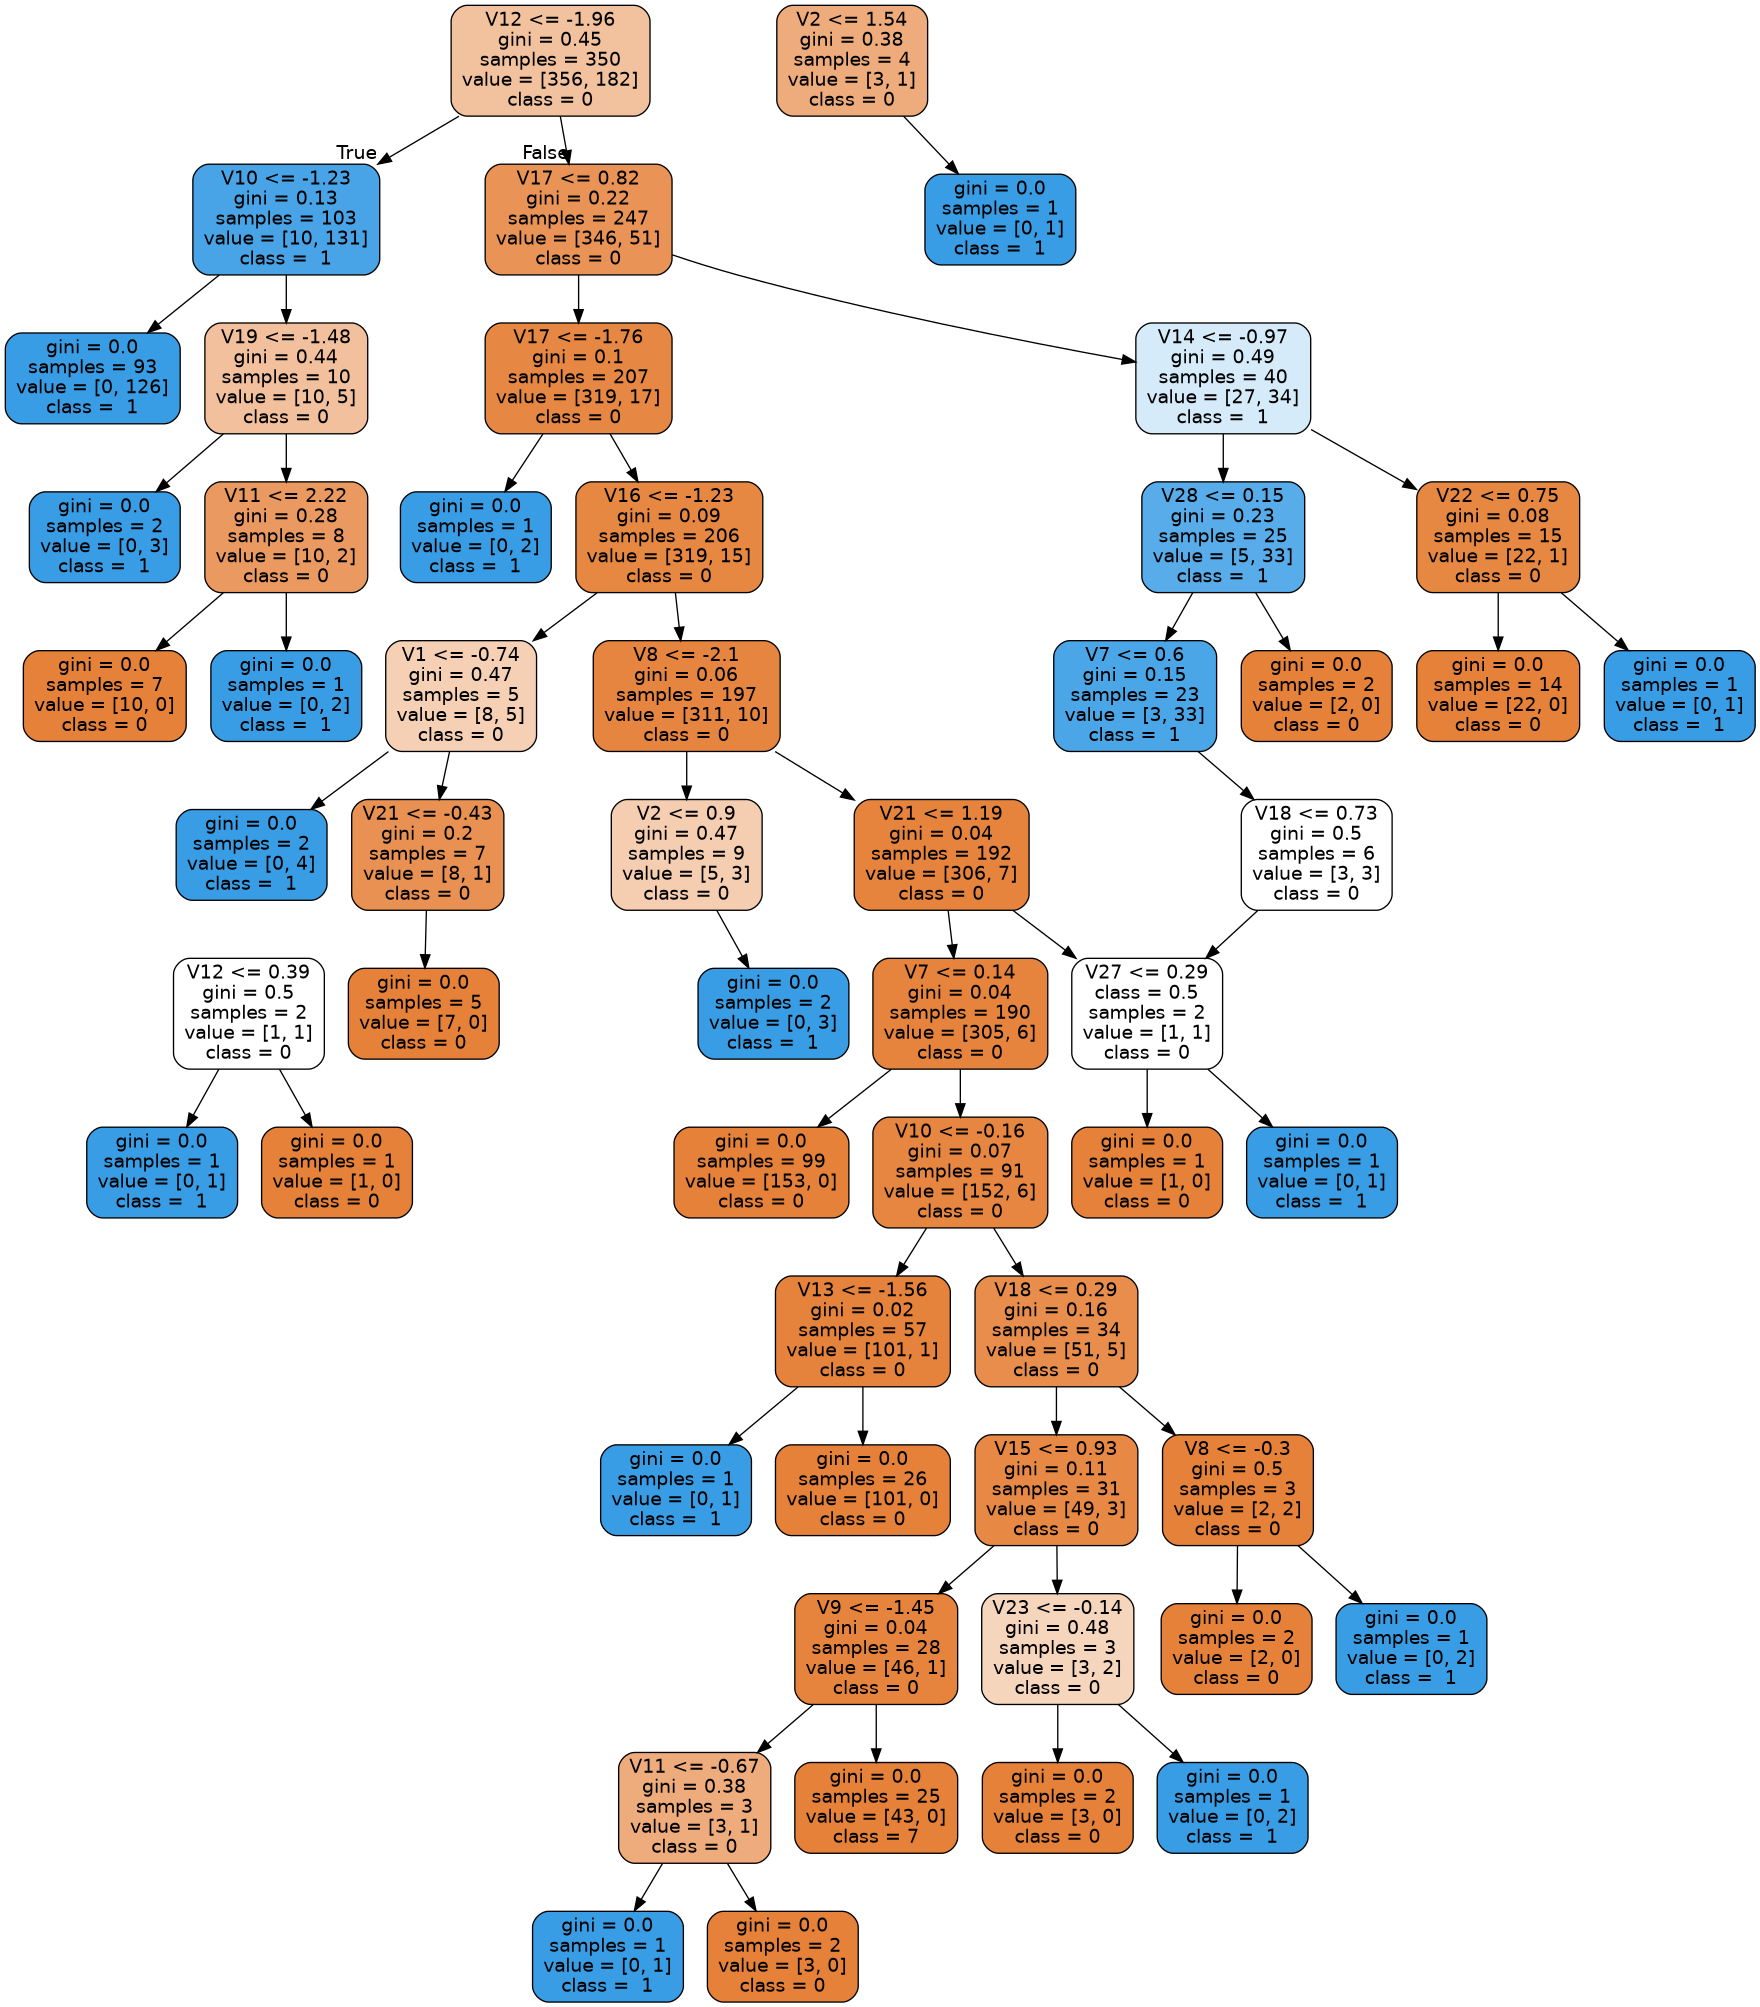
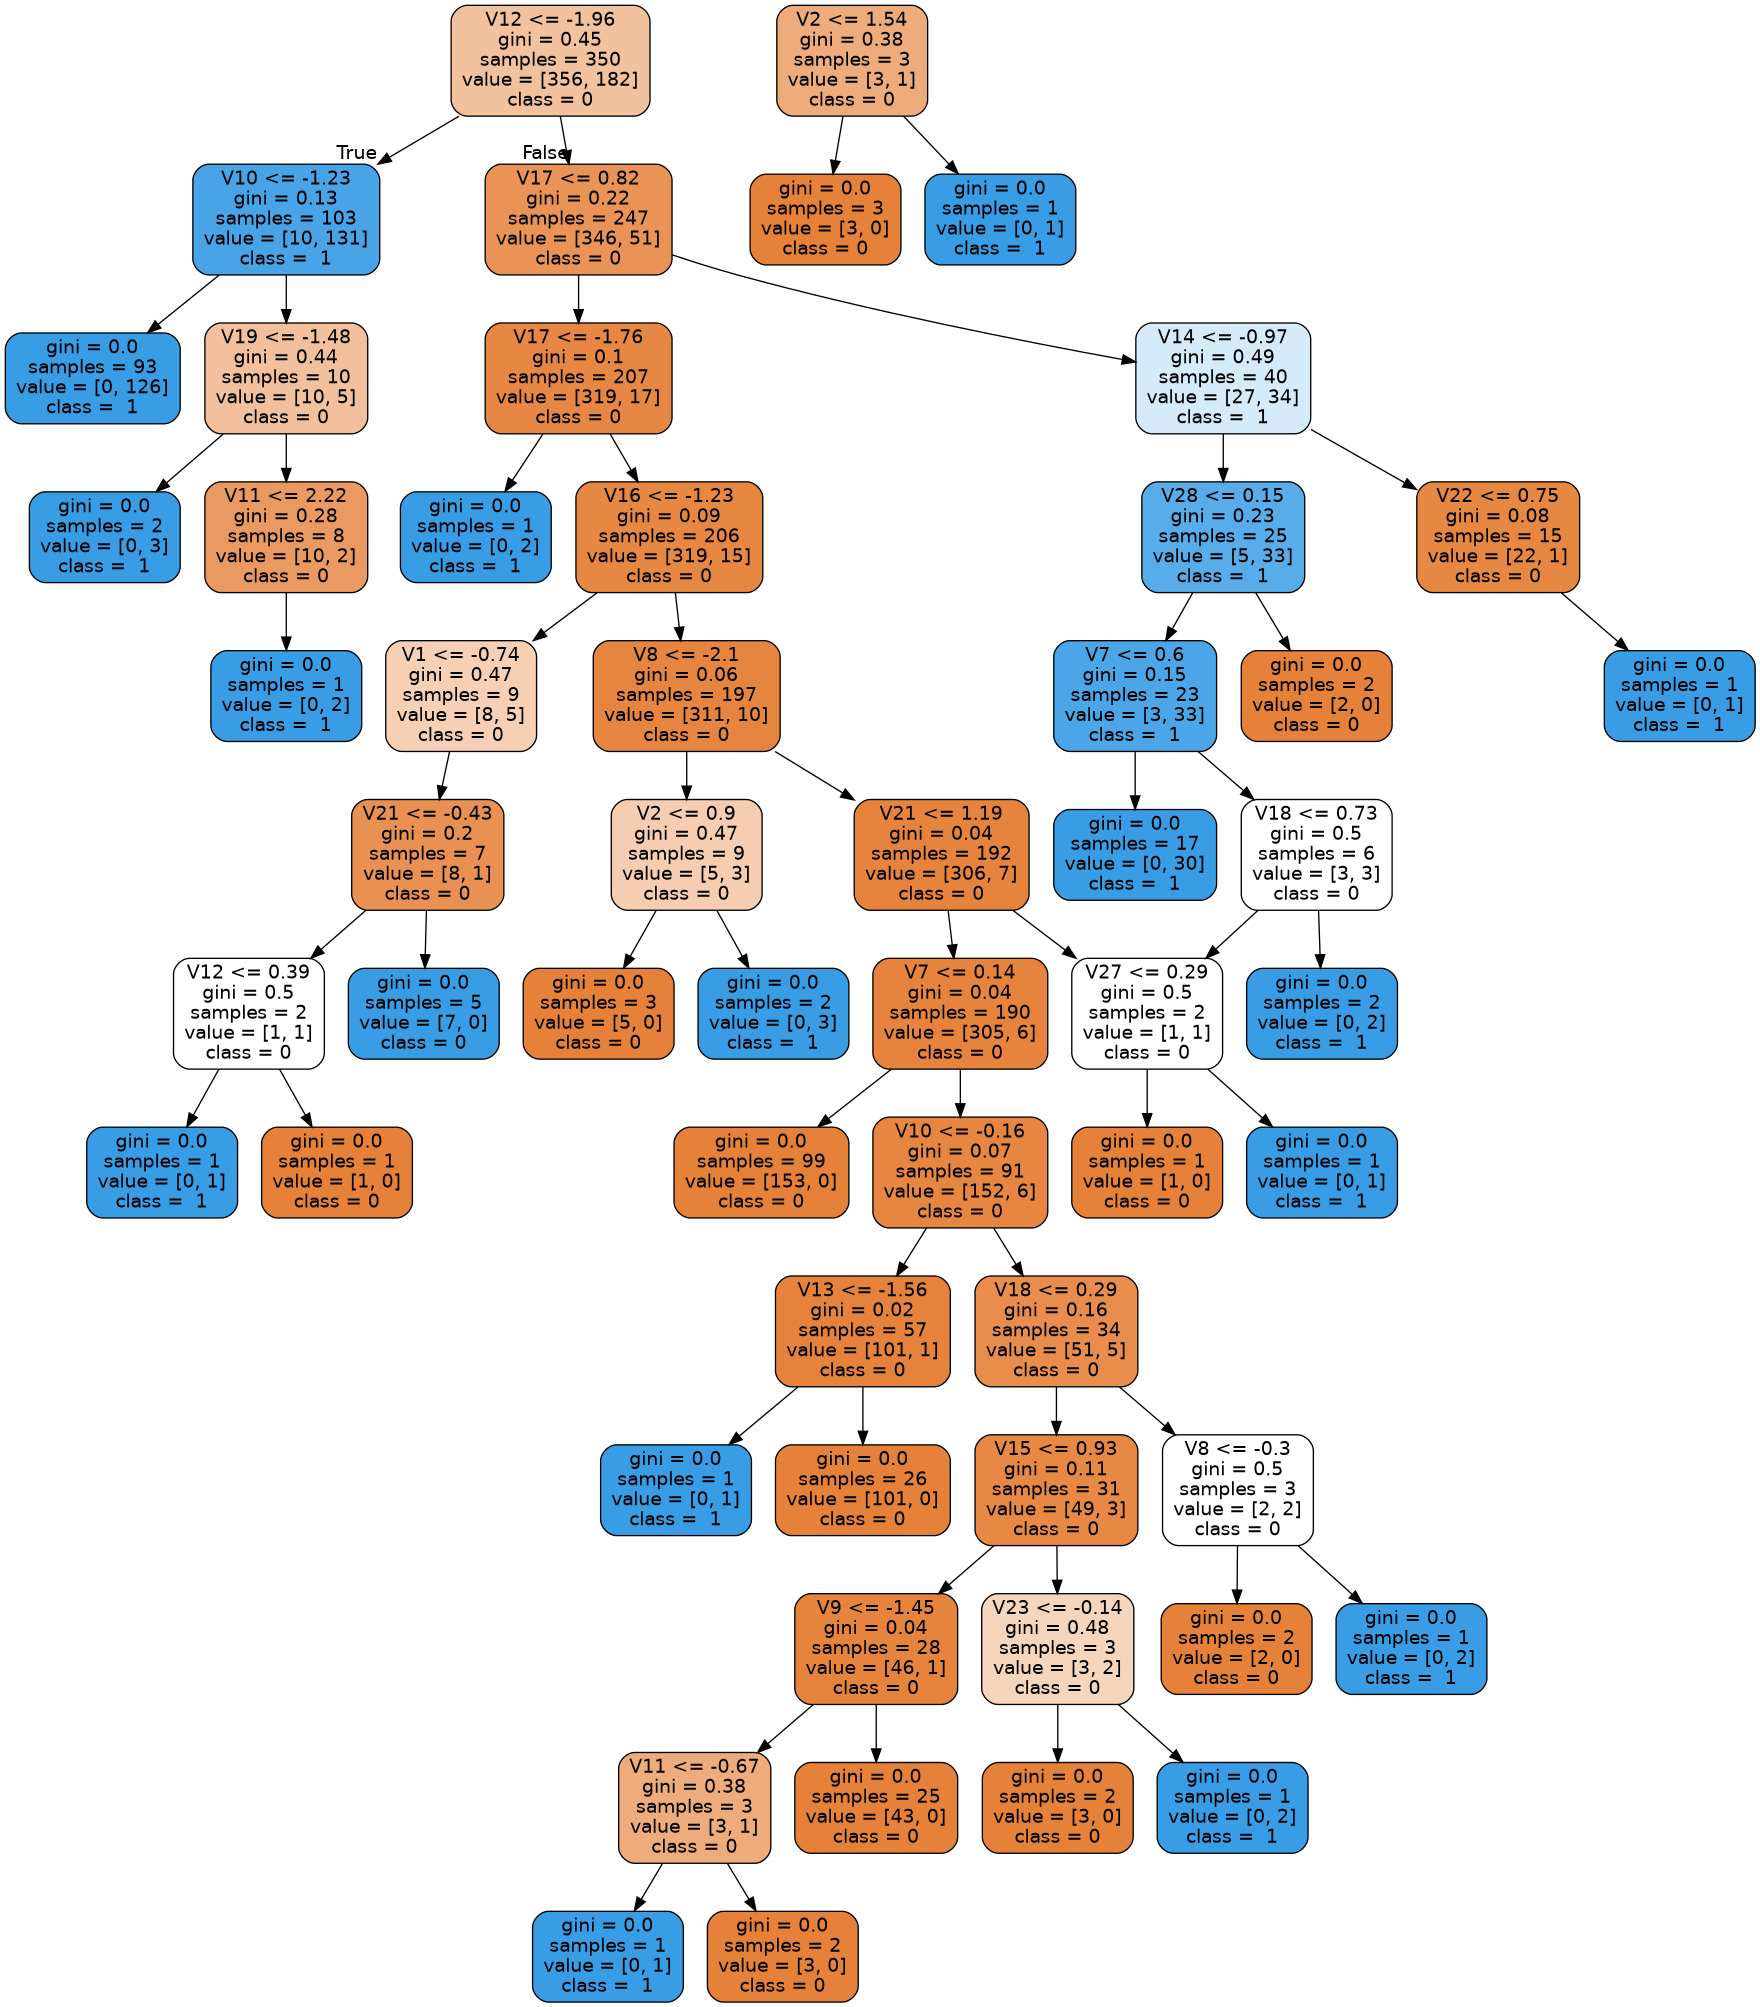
node "V2 <= 1.54 gini = 0.38 samples = 4 value = [3, 1] class = 0": label "V2 <= 1.54 gini = 0.38 samples = 4 value = [3, 1] class = 0" -> "V2 <= 1.54 gini = 0.38 samples = 3 value = [3, 1] class = 0"
node "gini = 0.0 samples = 3 value = [3, 0] class = 0": added
node "gini = 0.0 samples = 7 value = [10, 0] class = 0": removed
node "V1 <= -0.74 gini = 0.47 samples = 5 value = [8, 5] class = 0": label "V1 <= -0.74 gini = 0.47 samples = 5 value = [8, 5] class = 0" -> "V1 <= -0.74 gini = 0.47 samples = 9 value = [8, 5] class = 0"
node "gini = 0.0 samples = 14 value = [22, 0] class = 0": removed
node "gini = 0.0 samples = 2 value = [0, 4] class =  1": removed
node "gini = 0.0 samples = 17 value = [0, 30] class =  1": added
edge "V21 <= -0.43 gini = 0.2 samples = 7 value = [8, 1] class = 0" -> "V12 <= 0.39 gini = 0.5 samples = 2 value = [1, 1] class = 0": added
node "gini = 0.0 samples = 5 value = [7, 0] class = 0": fillcolor #e58139 -> #399de5
node "gini = 0.0 samples = 3 value = [5, 0] class = 0": added
node "V27 <= 0.29 class = 0.5 samples = 2 value = [1, 1] class = 0": label "V27 <= 0.29 class = 0.5 samples = 2 value = [1, 1] class = 0" -> "V27 <= 0.29 gini = 0.5 samples = 2 value = [1, 1] class = 0"
node "gini = 0.0 samples = 2 value = [0, 2] class =  1": added
node "V8 <= -0.3 gini = 0.5 samples = 3 value = [2, 2] class = 0": fillcolor #e58139 -> #ffffff
node "gini = 0.0 samples = 25 value = [43, 0] class = 7": label "gini = 0.0 samples = 25 value = [43, 0] class = 7" -> "gini = 0.0 samples = 25 value = [43, 0] class = 0"
